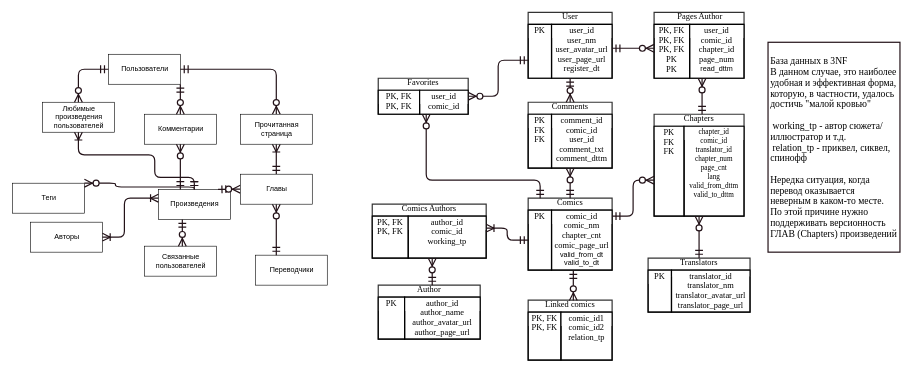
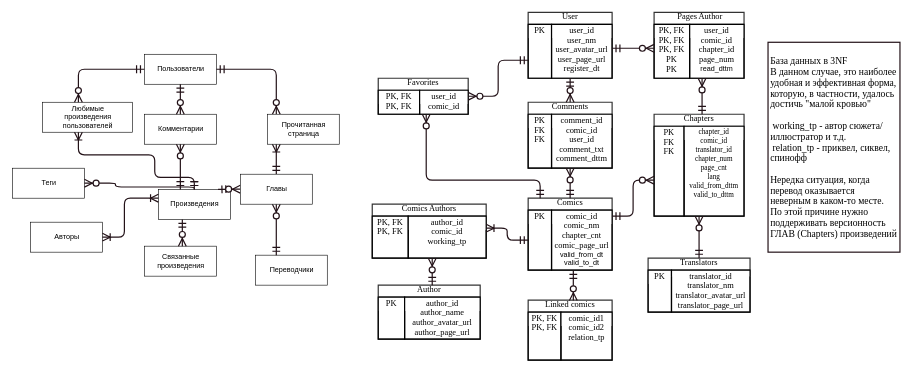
node "Пользователи": moved (144, 69) -> (180, 69)
node "Любимые произведения пользователей": size 72x30 -> 90x30
node "Прочитанная страница": moved (276, 129) -> (303, 129)
node "Теги": moved (48, 198) -> (48, 183)
node "Связанные пользователей": label "Связанные пользователей" -> "Связанные произведения"
